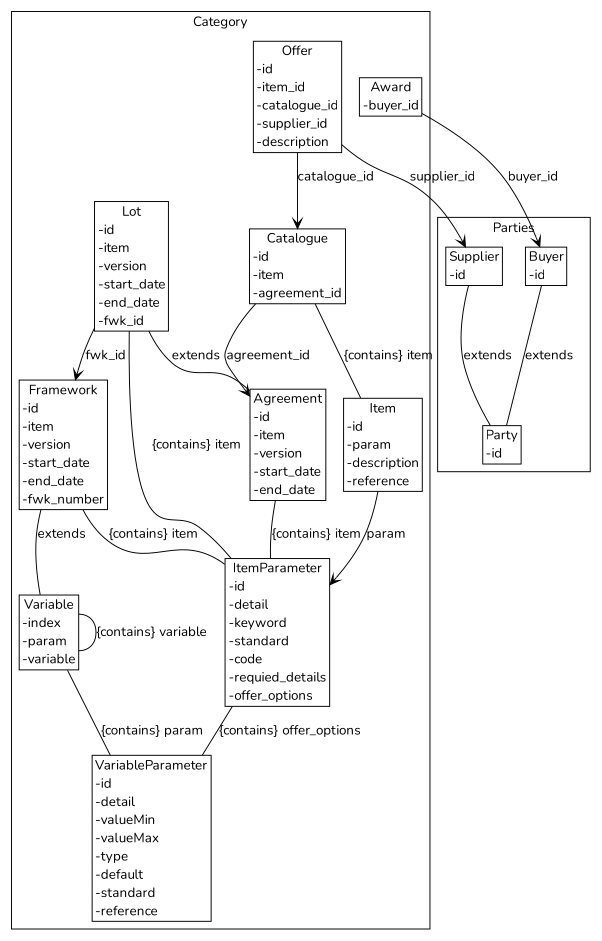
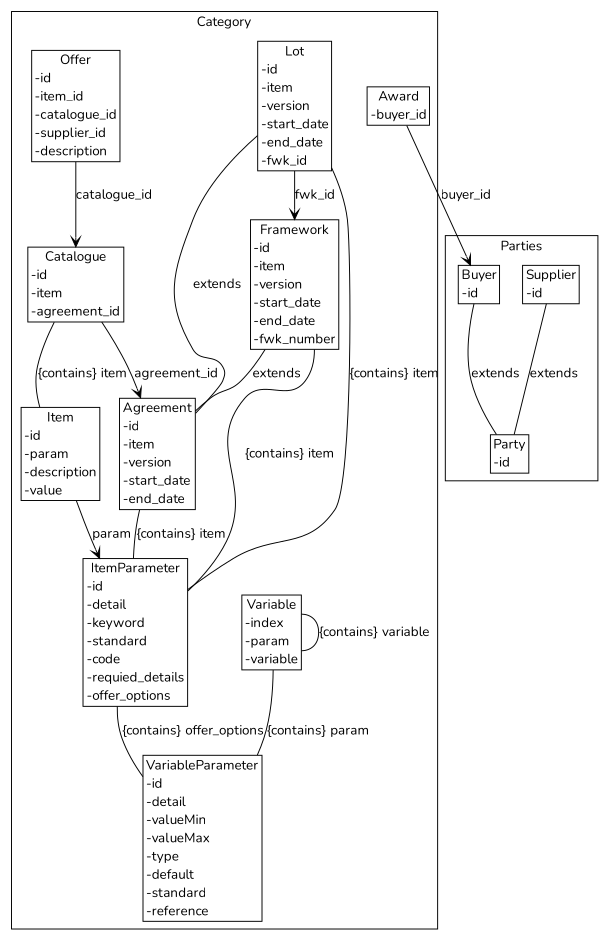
edge "Offer" -> "Supplier": removed, label "supplier_id"
node "Item": text "-reference" -> "-value"
edge "Framework" -- "Variable": now "Framework" -- "Agreement"
